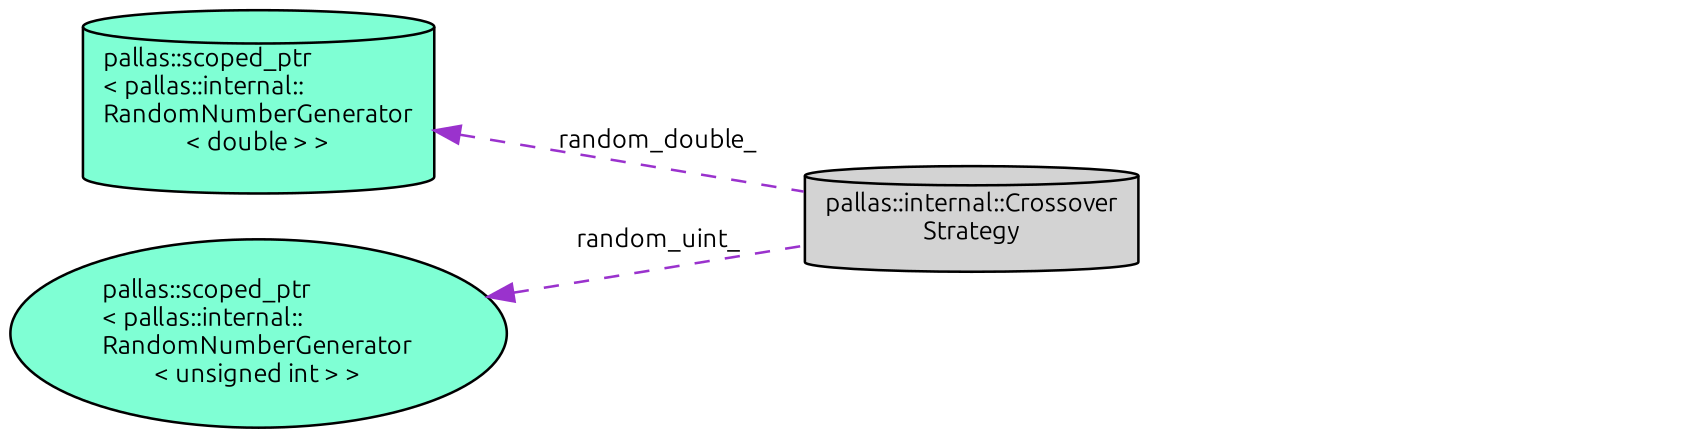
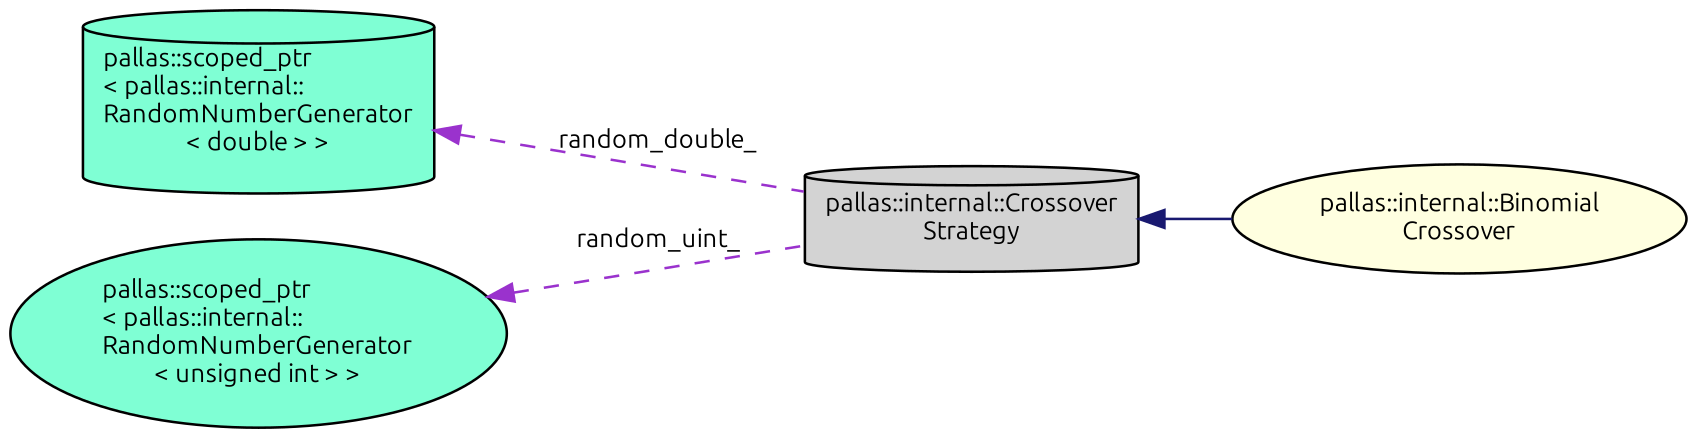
node "pallas::internal::Binomial Crossover": added
